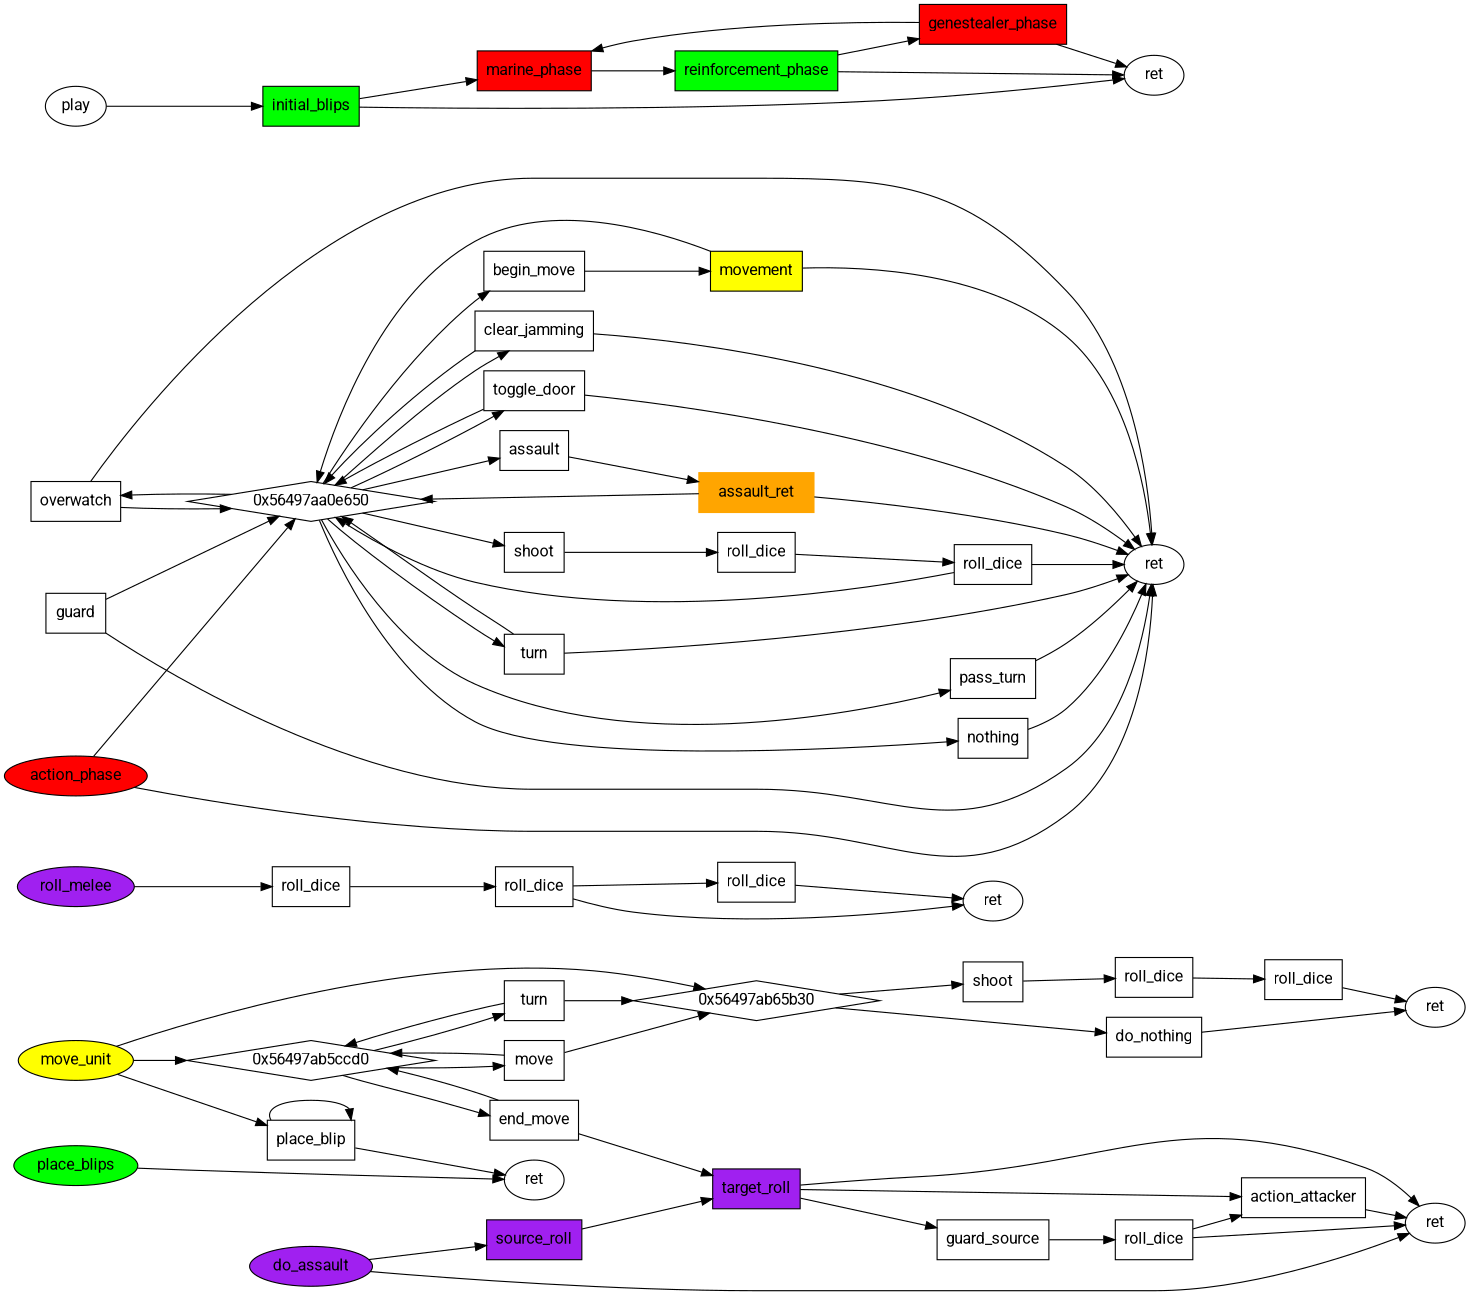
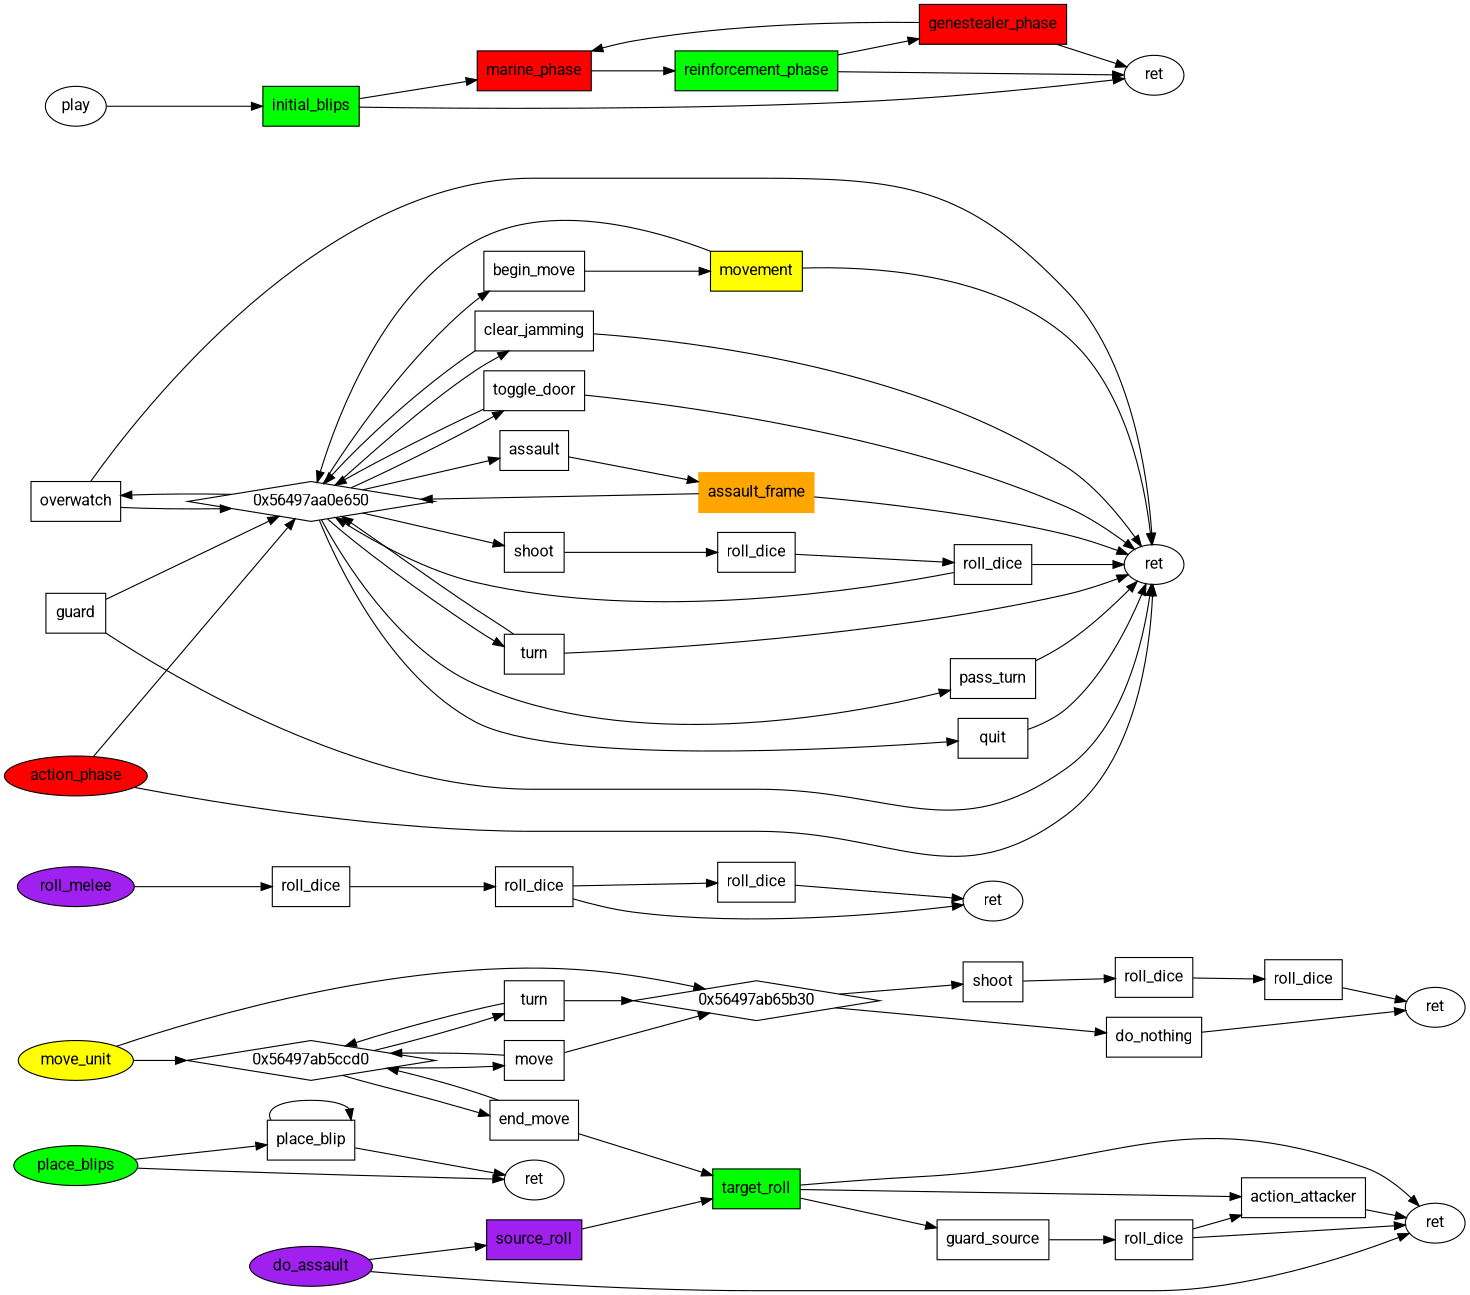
node "assault_ret": label "assault_ret" -> "assault_frame"
node "nothing": label "nothing" -> "quit"
edge "move_unit" -> "place_blip": now "place_blips" -> "place_blip"
node "target_roll": fillcolor purple -> green
